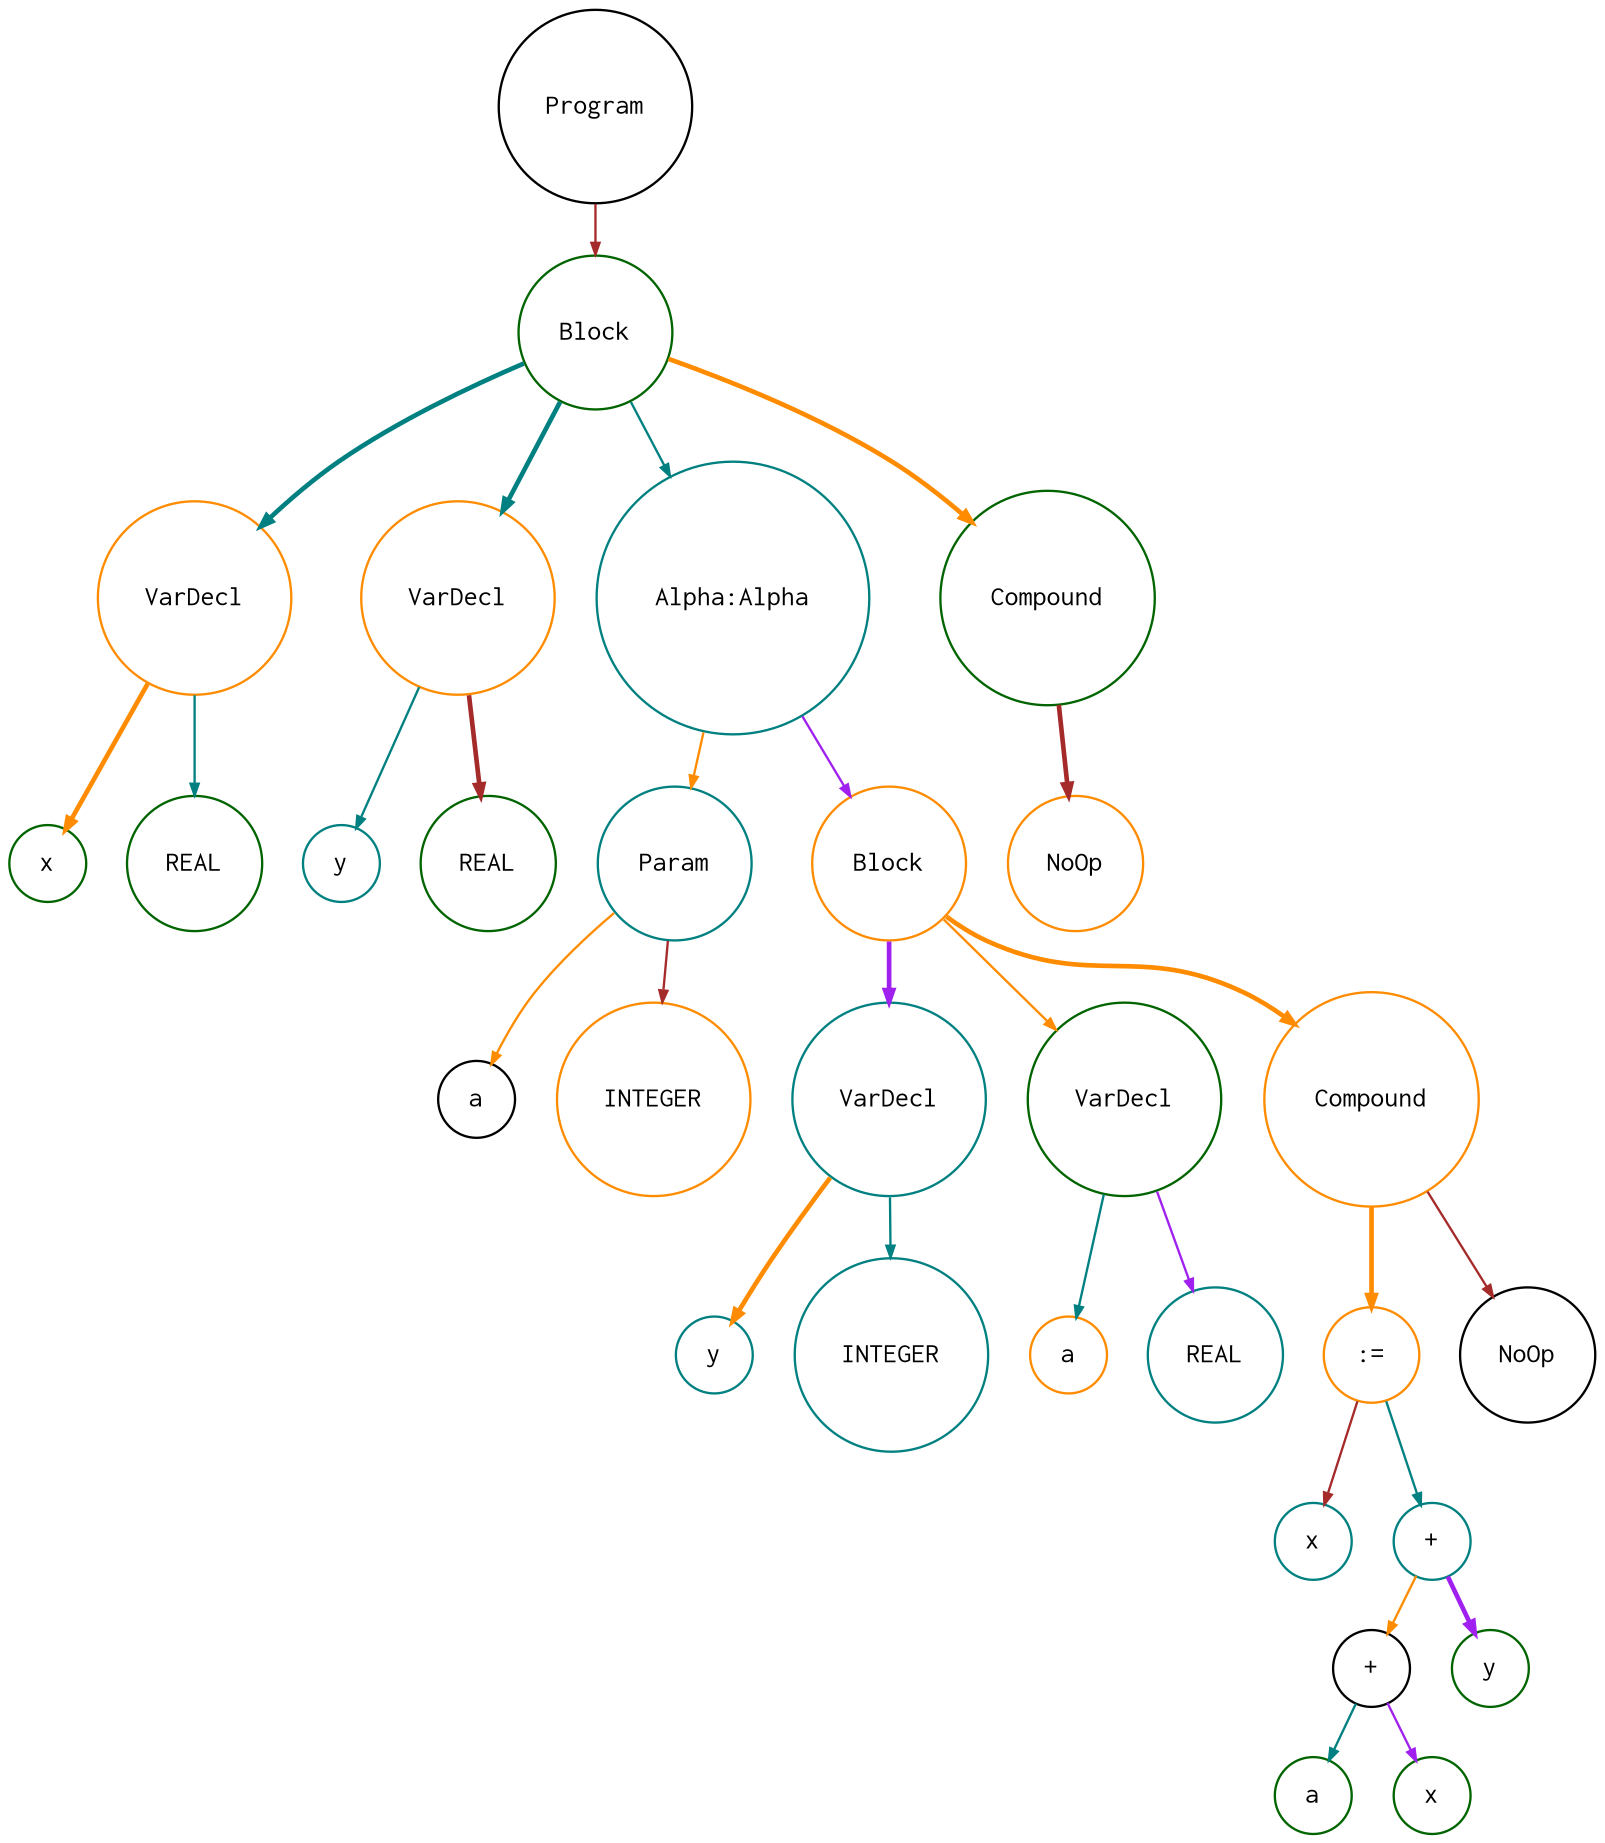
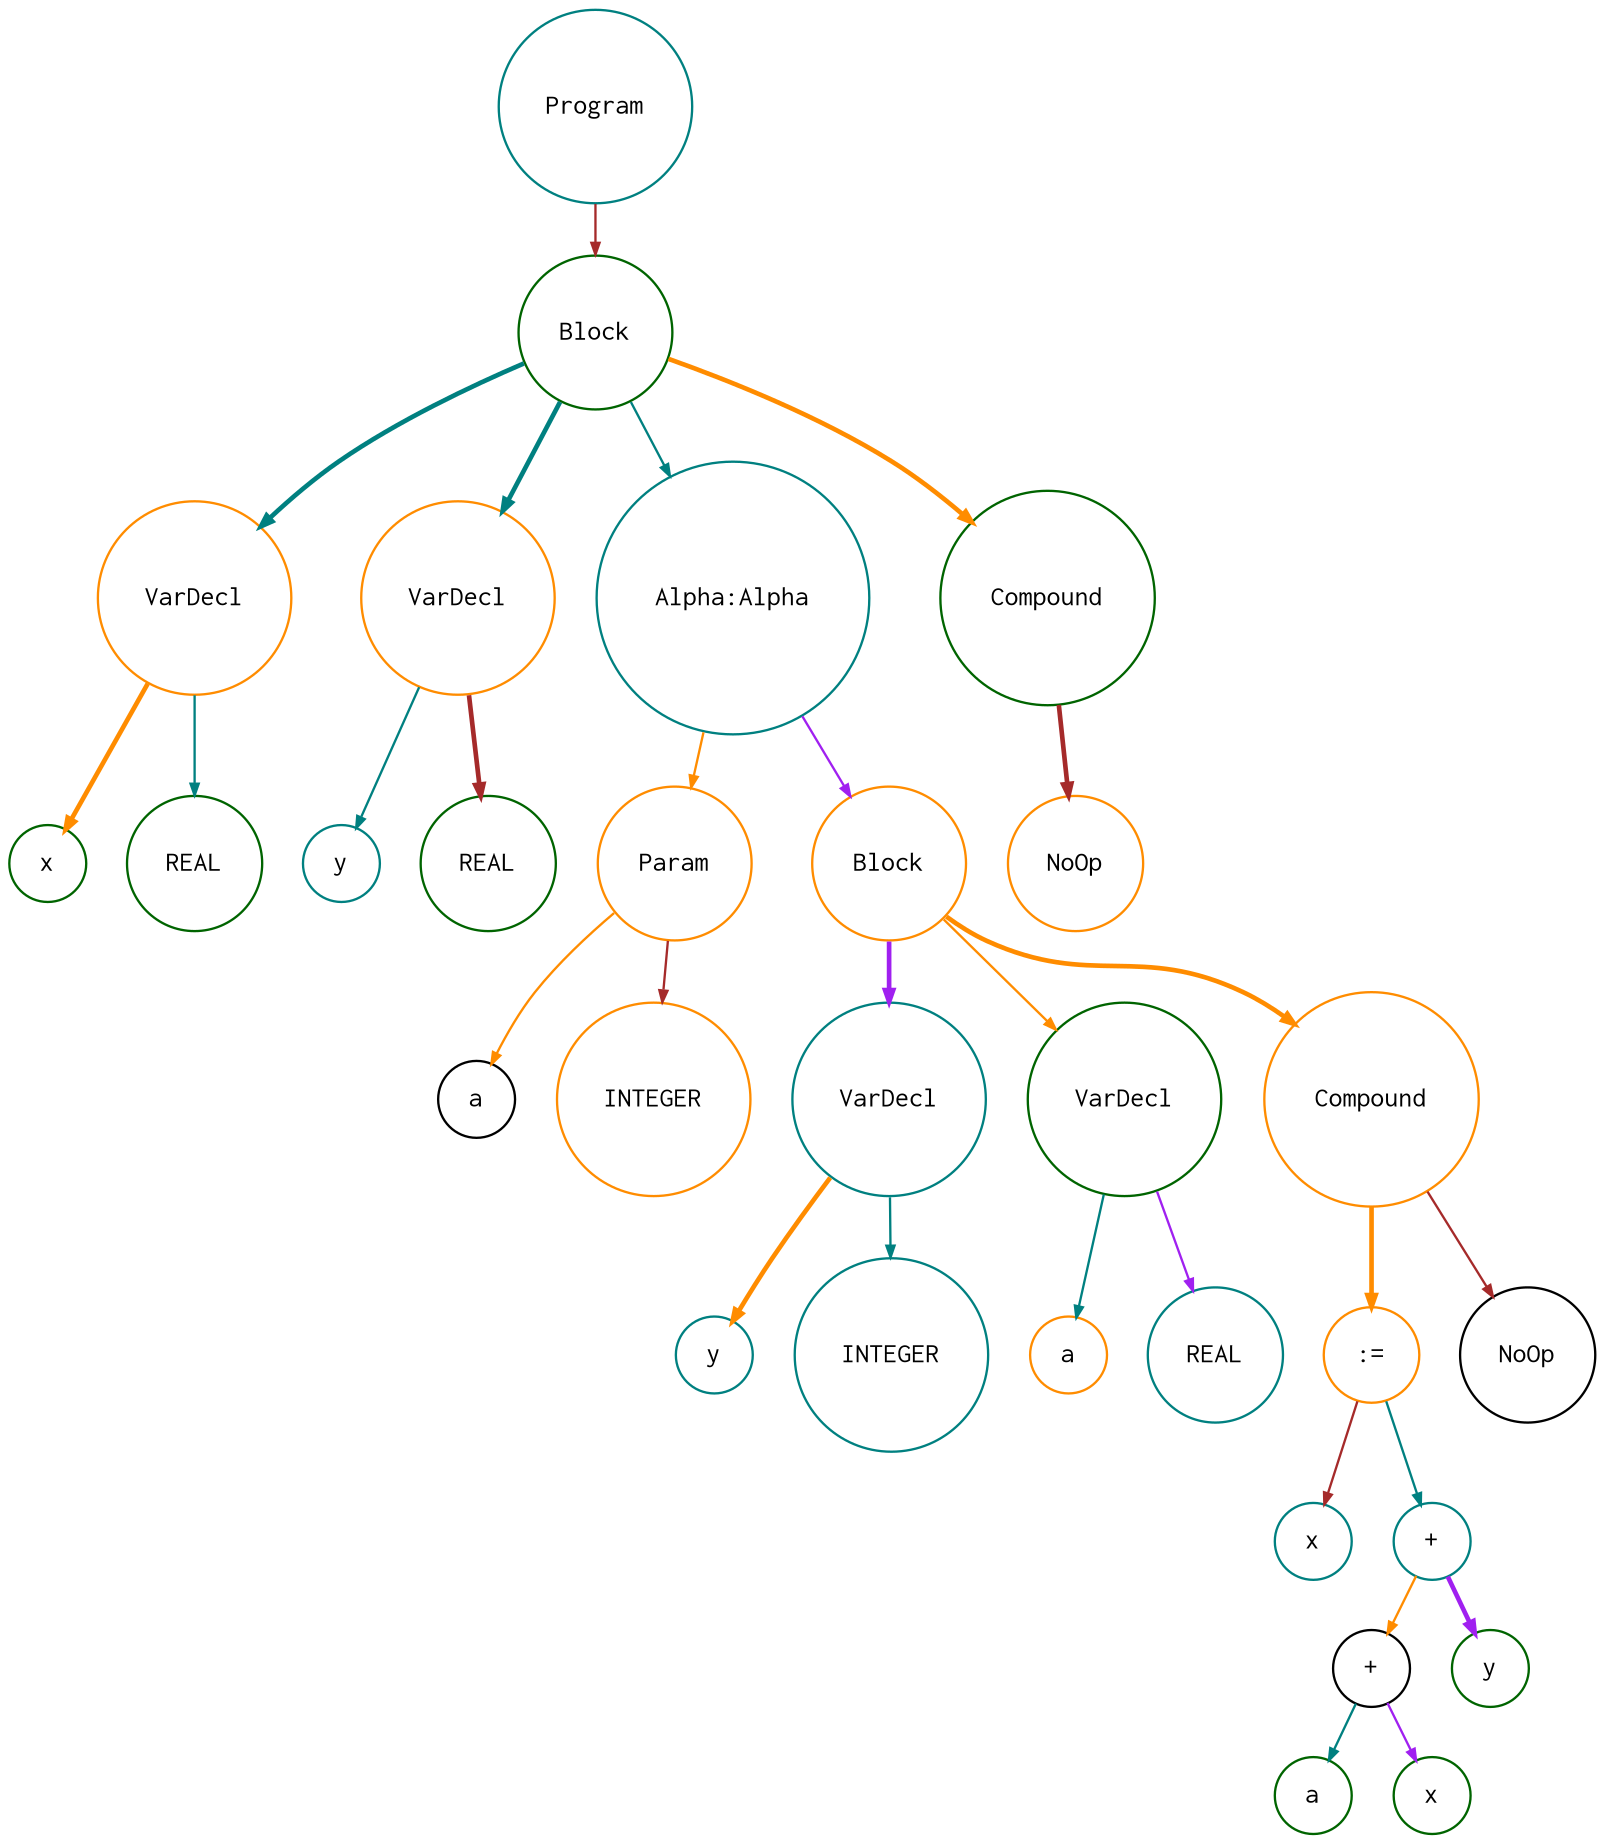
node "Program": color black -> teal
node "Param": color teal -> darkorange
